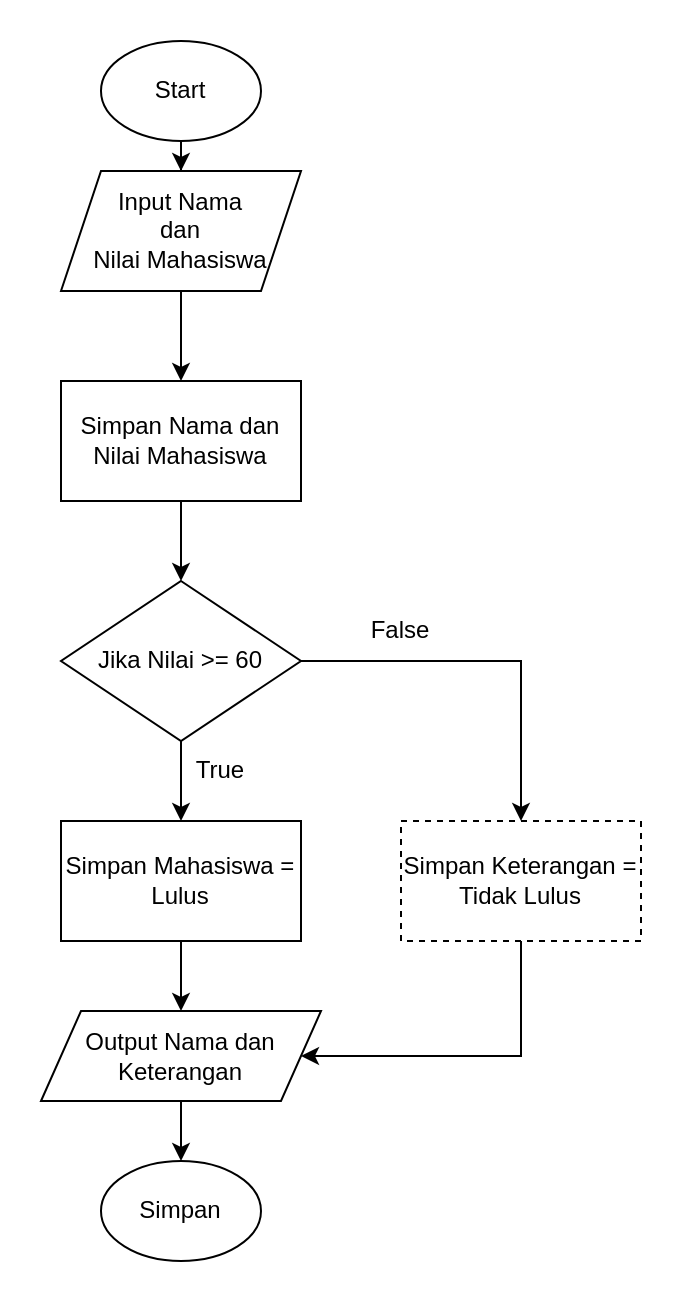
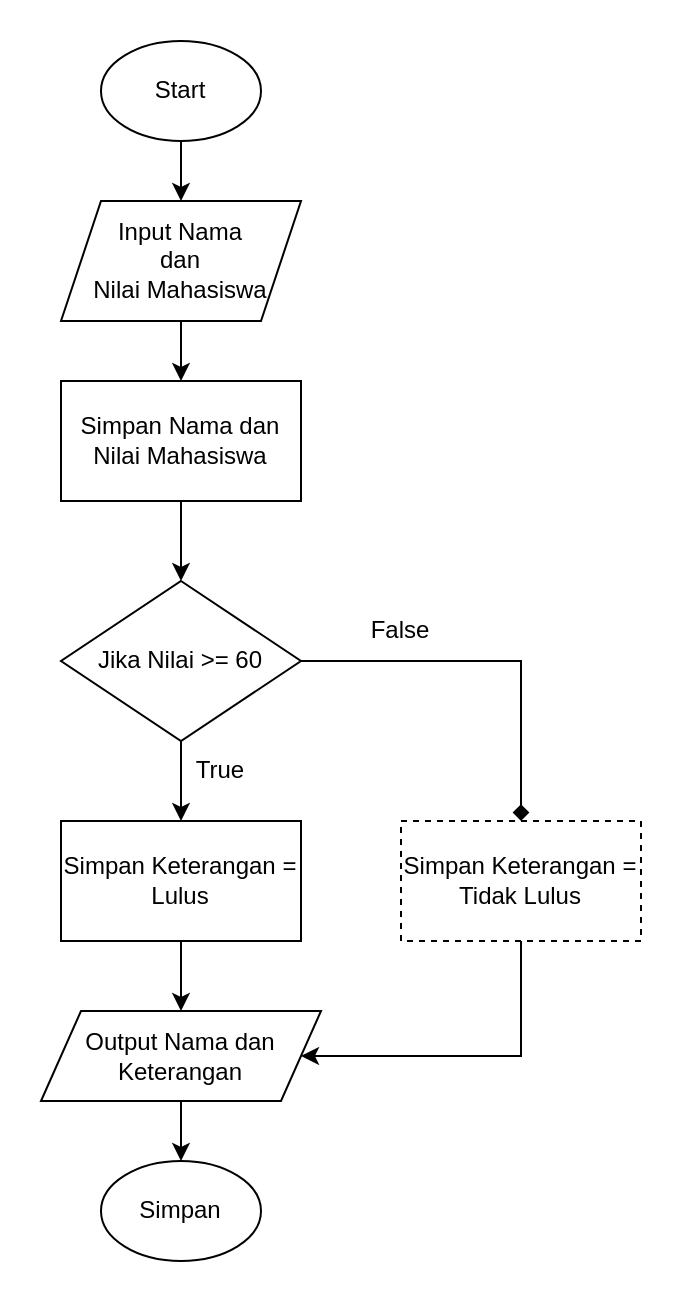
node "Input Nama dan Nilai Mahasiswa": moved (181, 231) -> (181, 261)
edge "Jika Nilai >= 60" -> "Simpan Keterangan = Tidak Lulus": arrowhead classic -> diamond
node "Simpan Mahasiswa = Lulus": label "Simpan Mahasiswa = Lulus" -> "Simpan Keterangan = Lulus"
